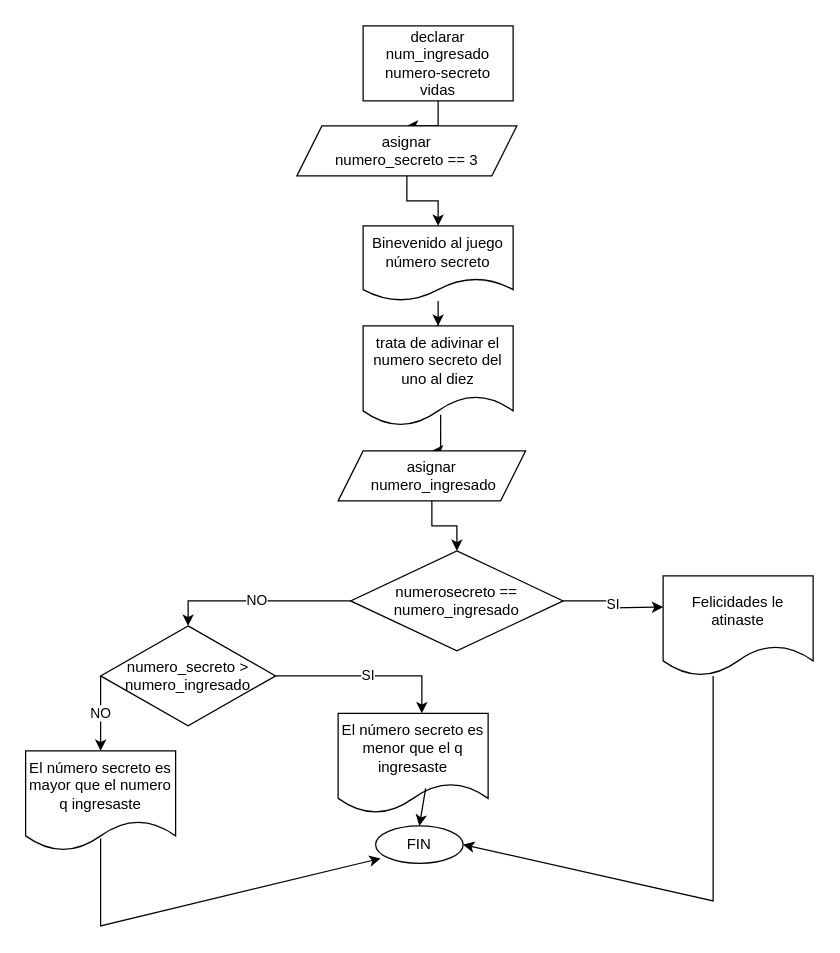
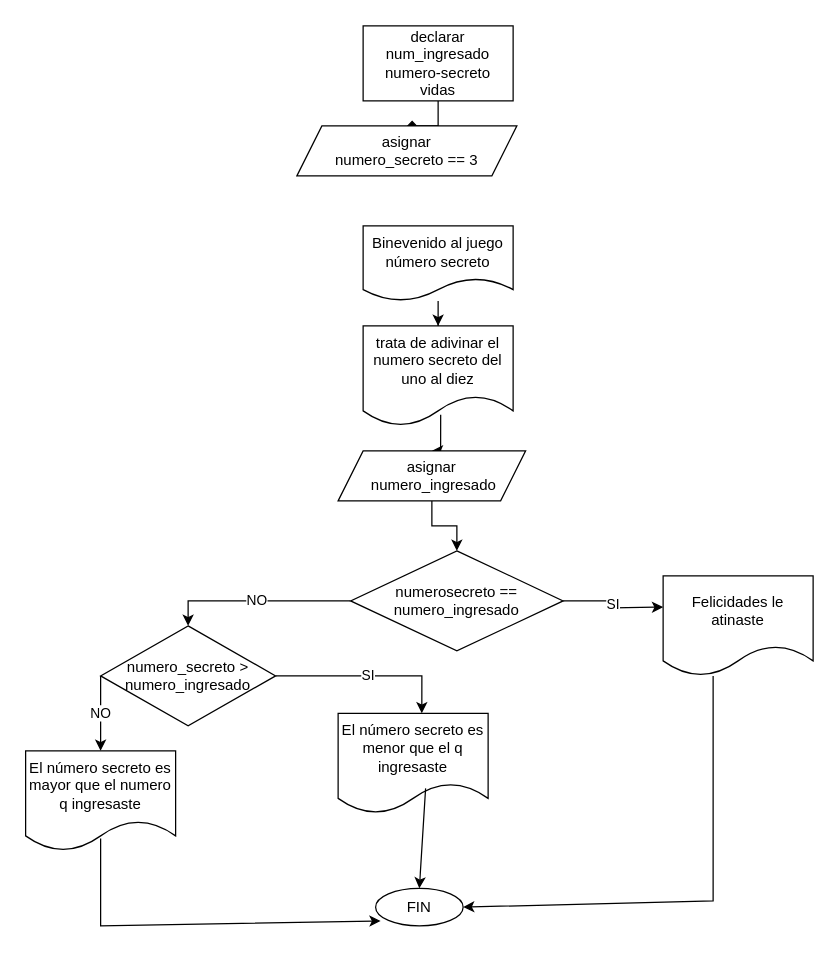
edge "declarar num_ingresado numero-secreto vidas" -> "asignar numero_secreto == 3": arrowhead classic -> diamond
edge "asignar numero_secreto == 3" -> "Binevenido al juego número secreto": removed
node "FIN": moved (419, 844) -> (419, 907)
